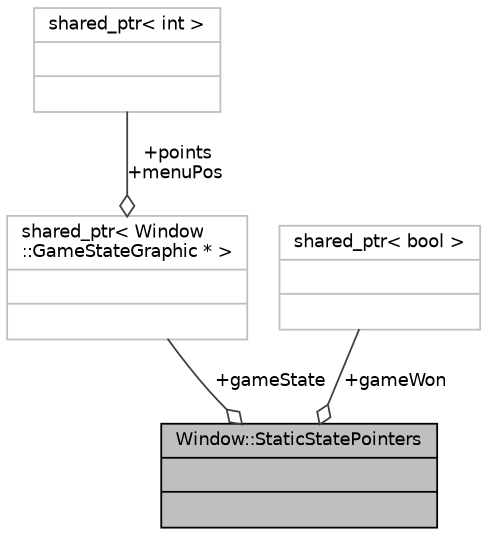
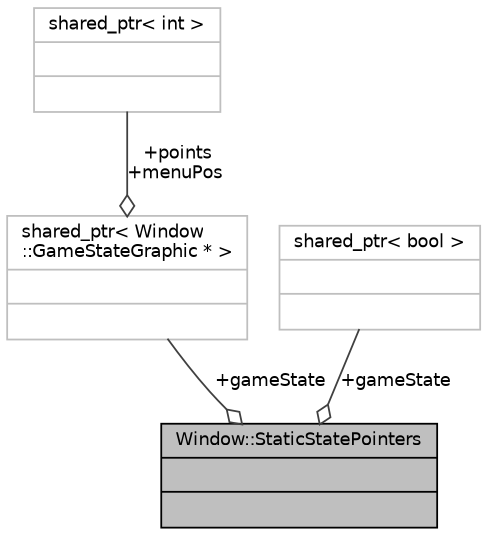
edge "shared_ptr< bool >" -> "Window::StaticStatePointers": label " +gameWon" -> " +gameState"
